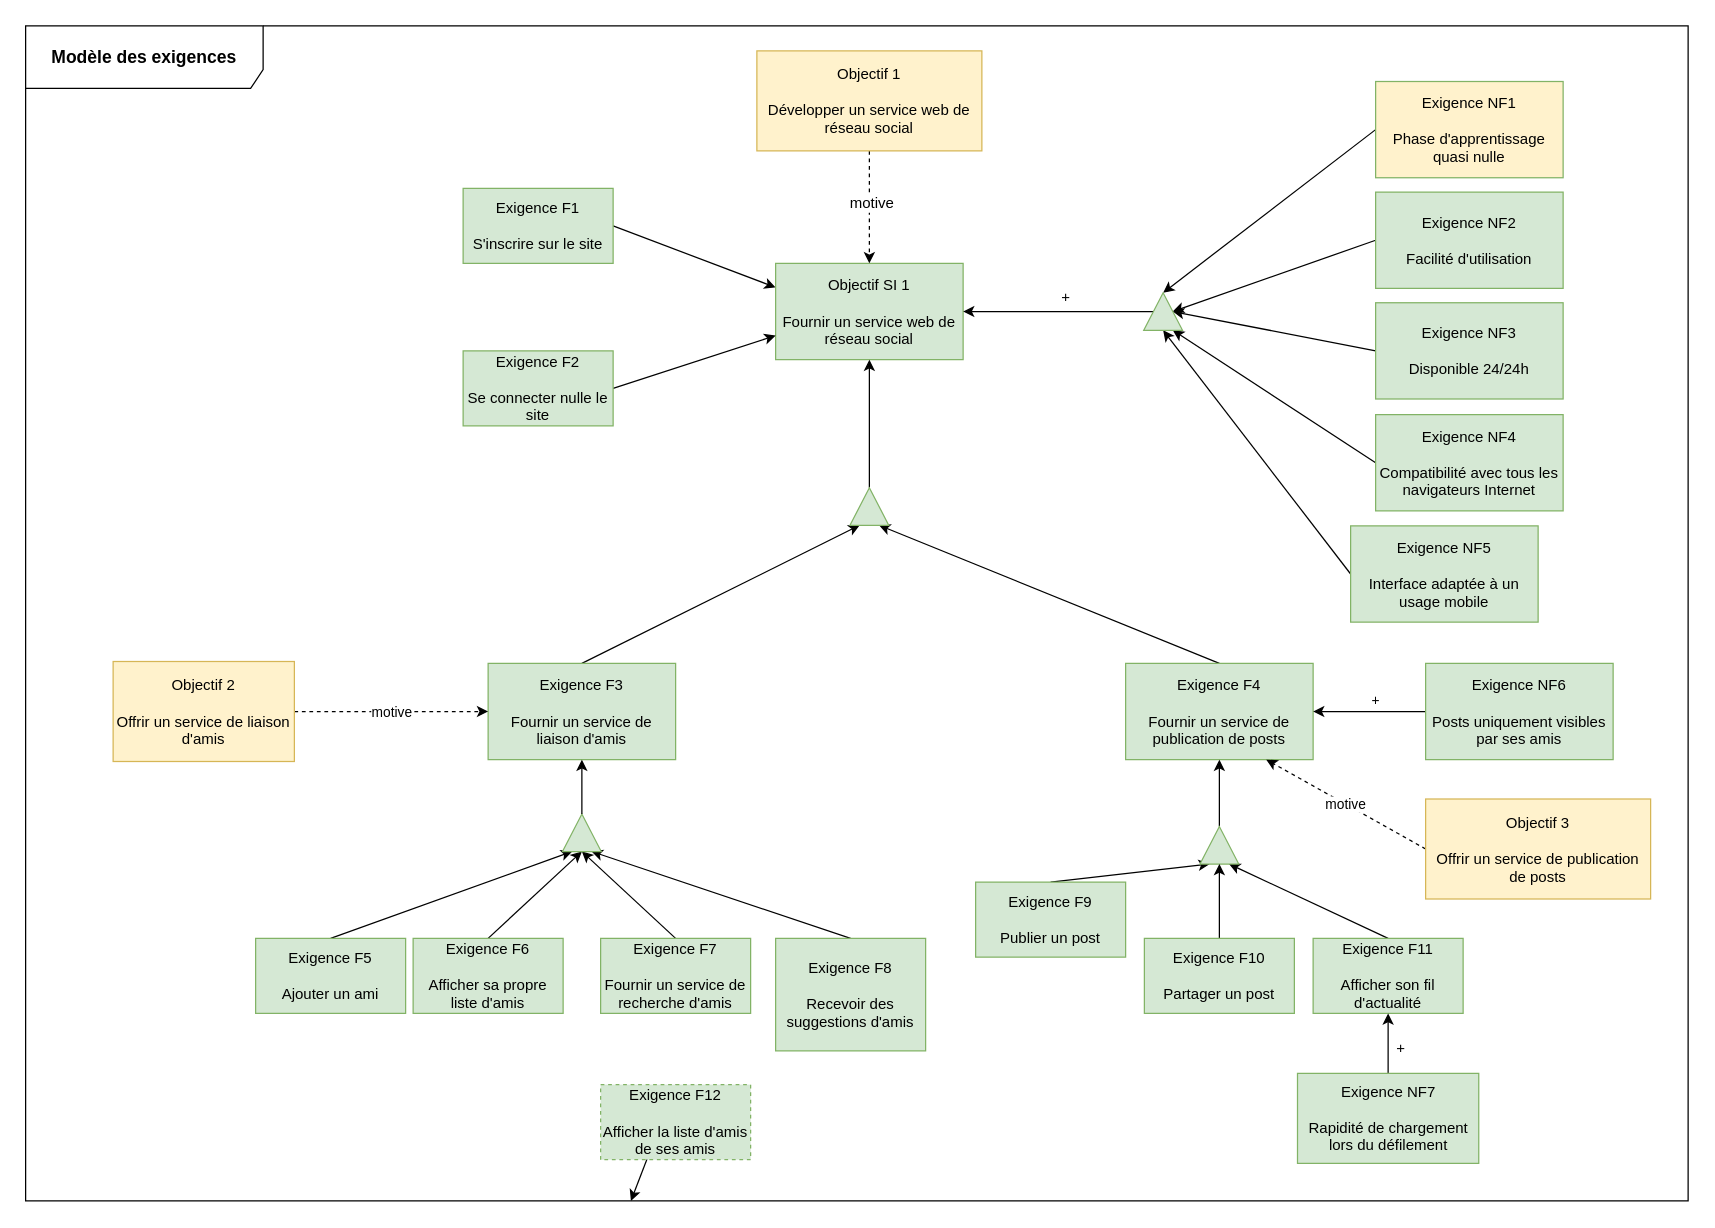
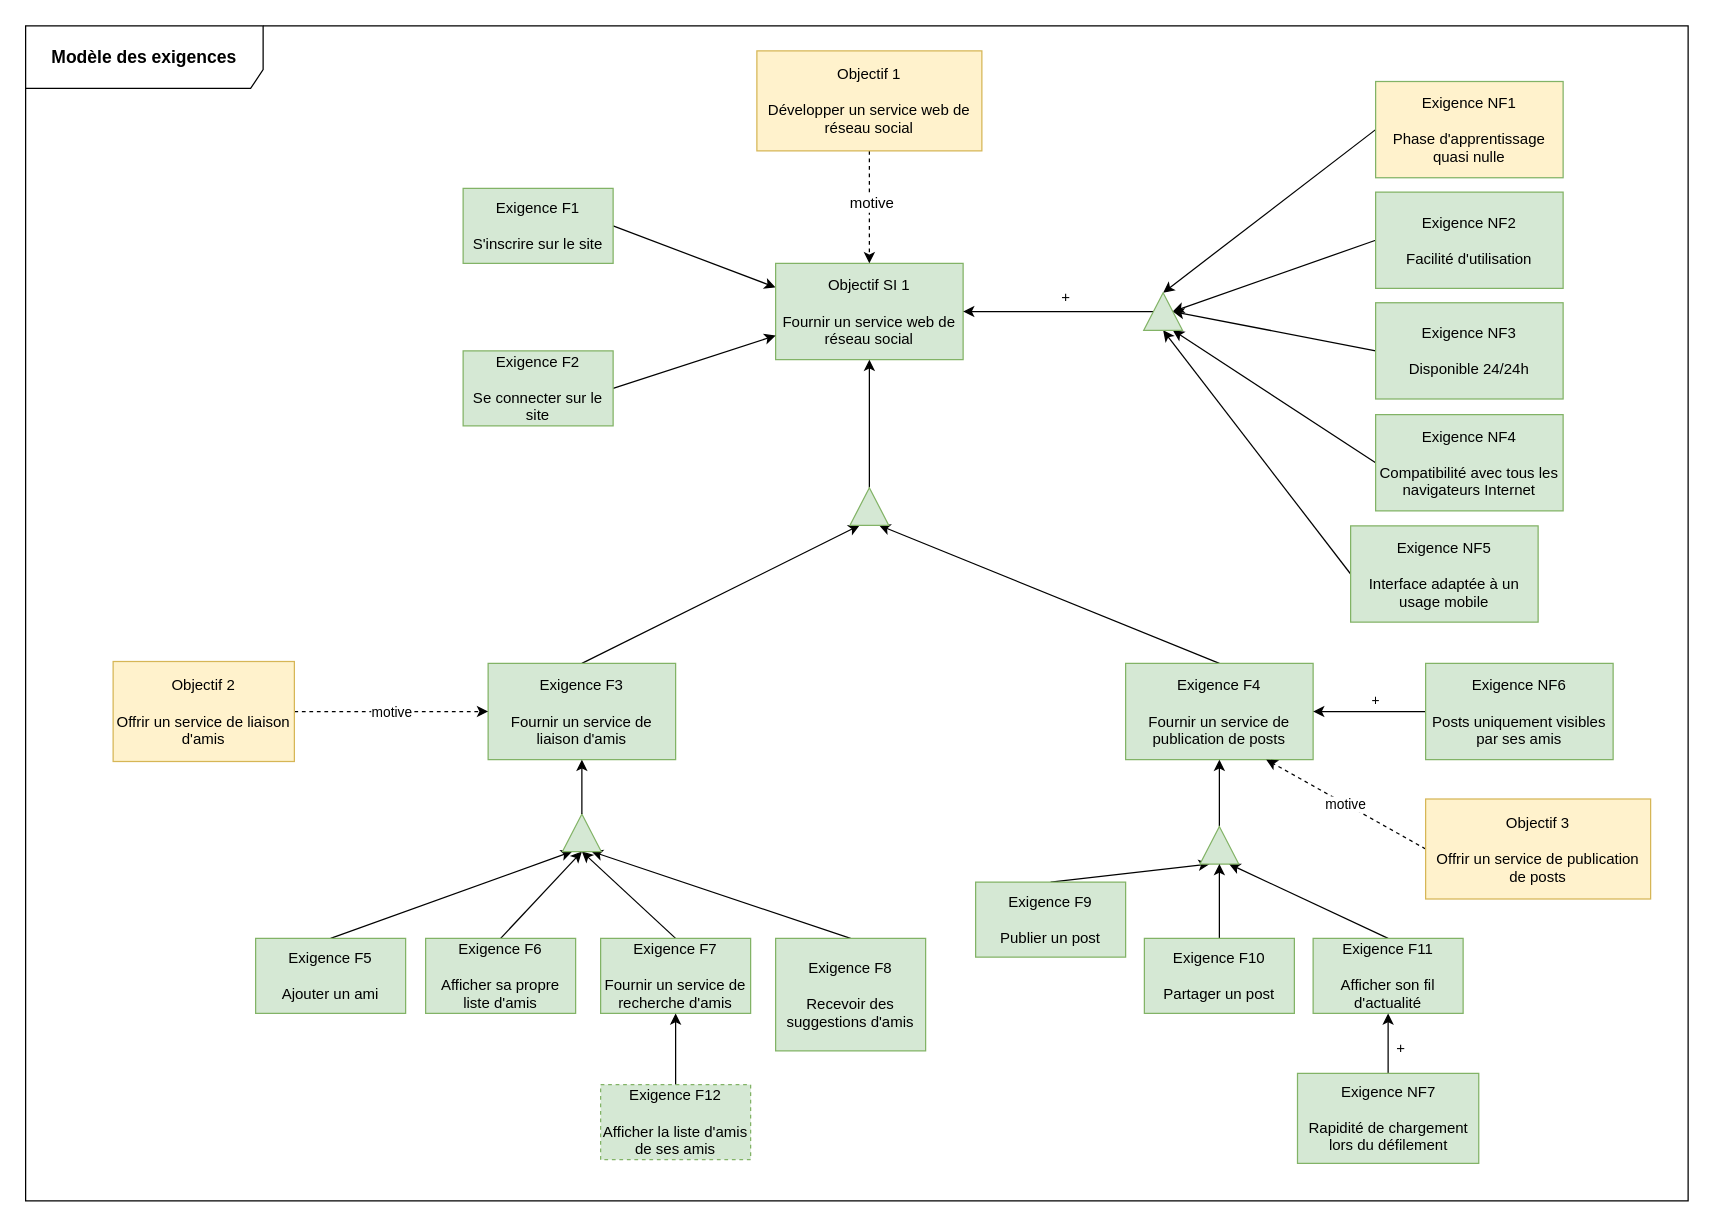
node "Exigence F2 Se connecter nulle le site": label "Exigence F2 Se connecter nulle le site" -> "Exigence F2 Se connecter sur le site"
node "Exigence F6 Afficher sa propre liste d'amis": moved (488, 976) -> (501, 976)
edge "Exigence F12 Afficher la liste d'amis de ses amis" -> "Modèle des exigences": now "Exigence F12 Afficher la liste d'amis de ses amis" -> "Exigence F7 Fournir un service de recherche d'amis"
